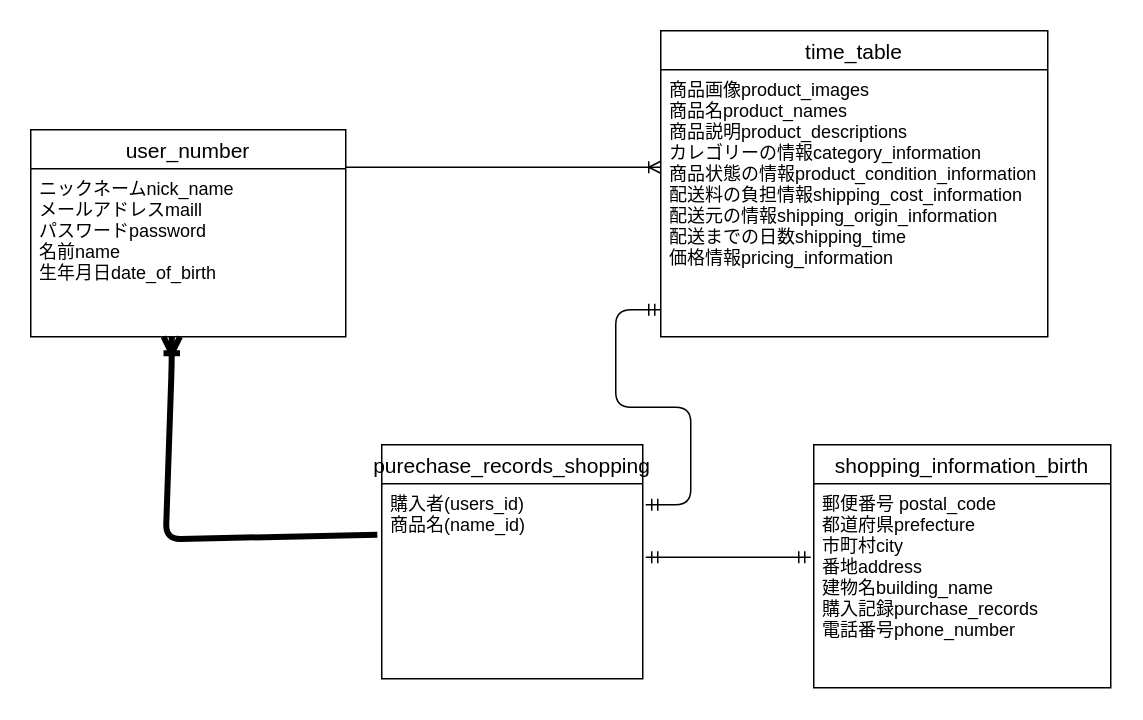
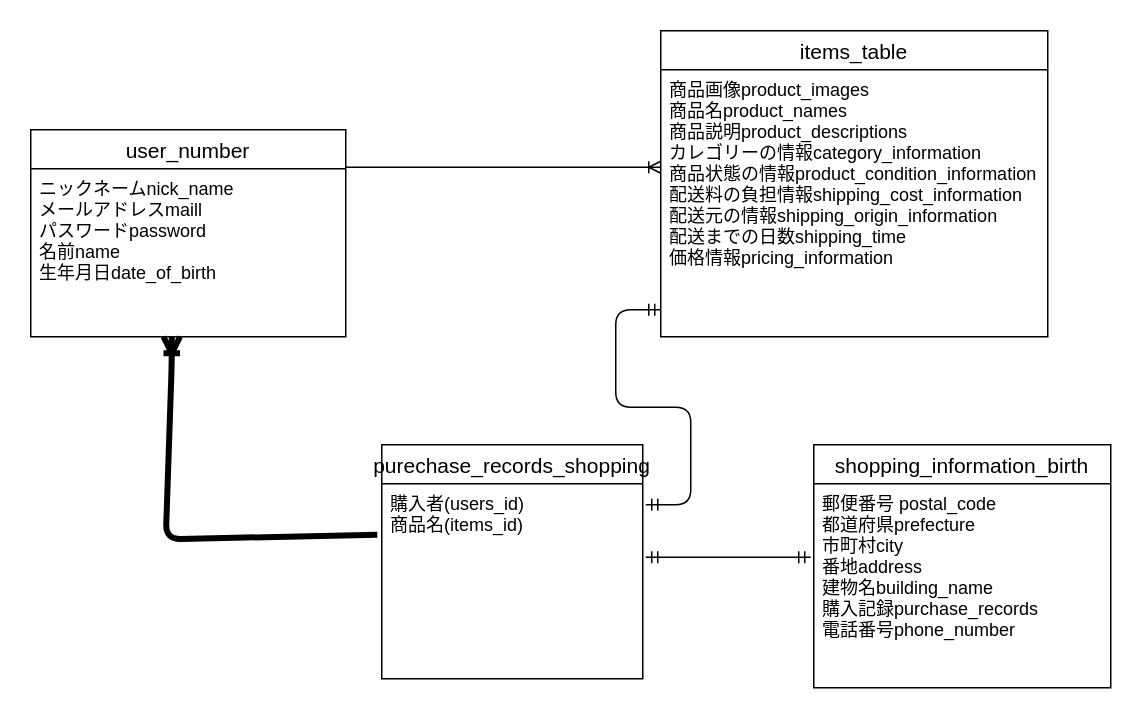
node "time_table": label "time_table" -> "items_table"
node "購入者(users_id) 商品名(name_id)": label "購入者(users_id) 商品名(name_id)" -> "購入者(users_id) 商品名(items_id)"
